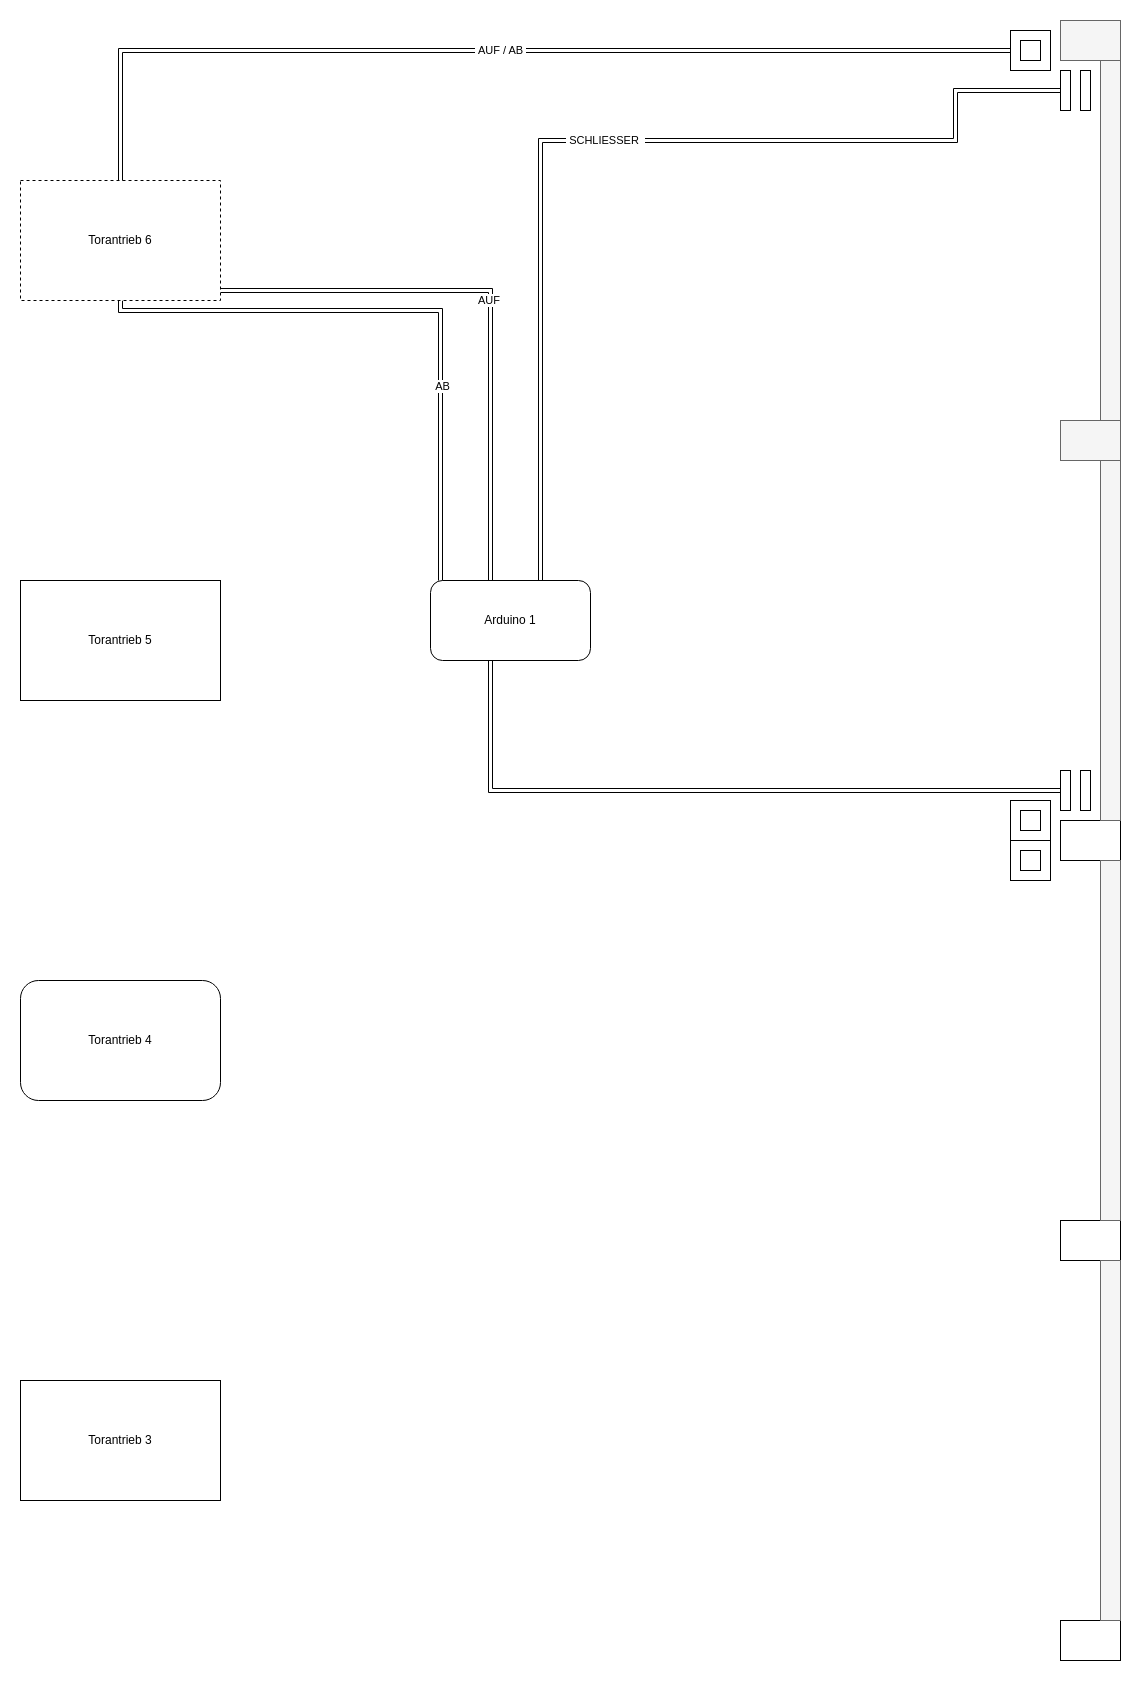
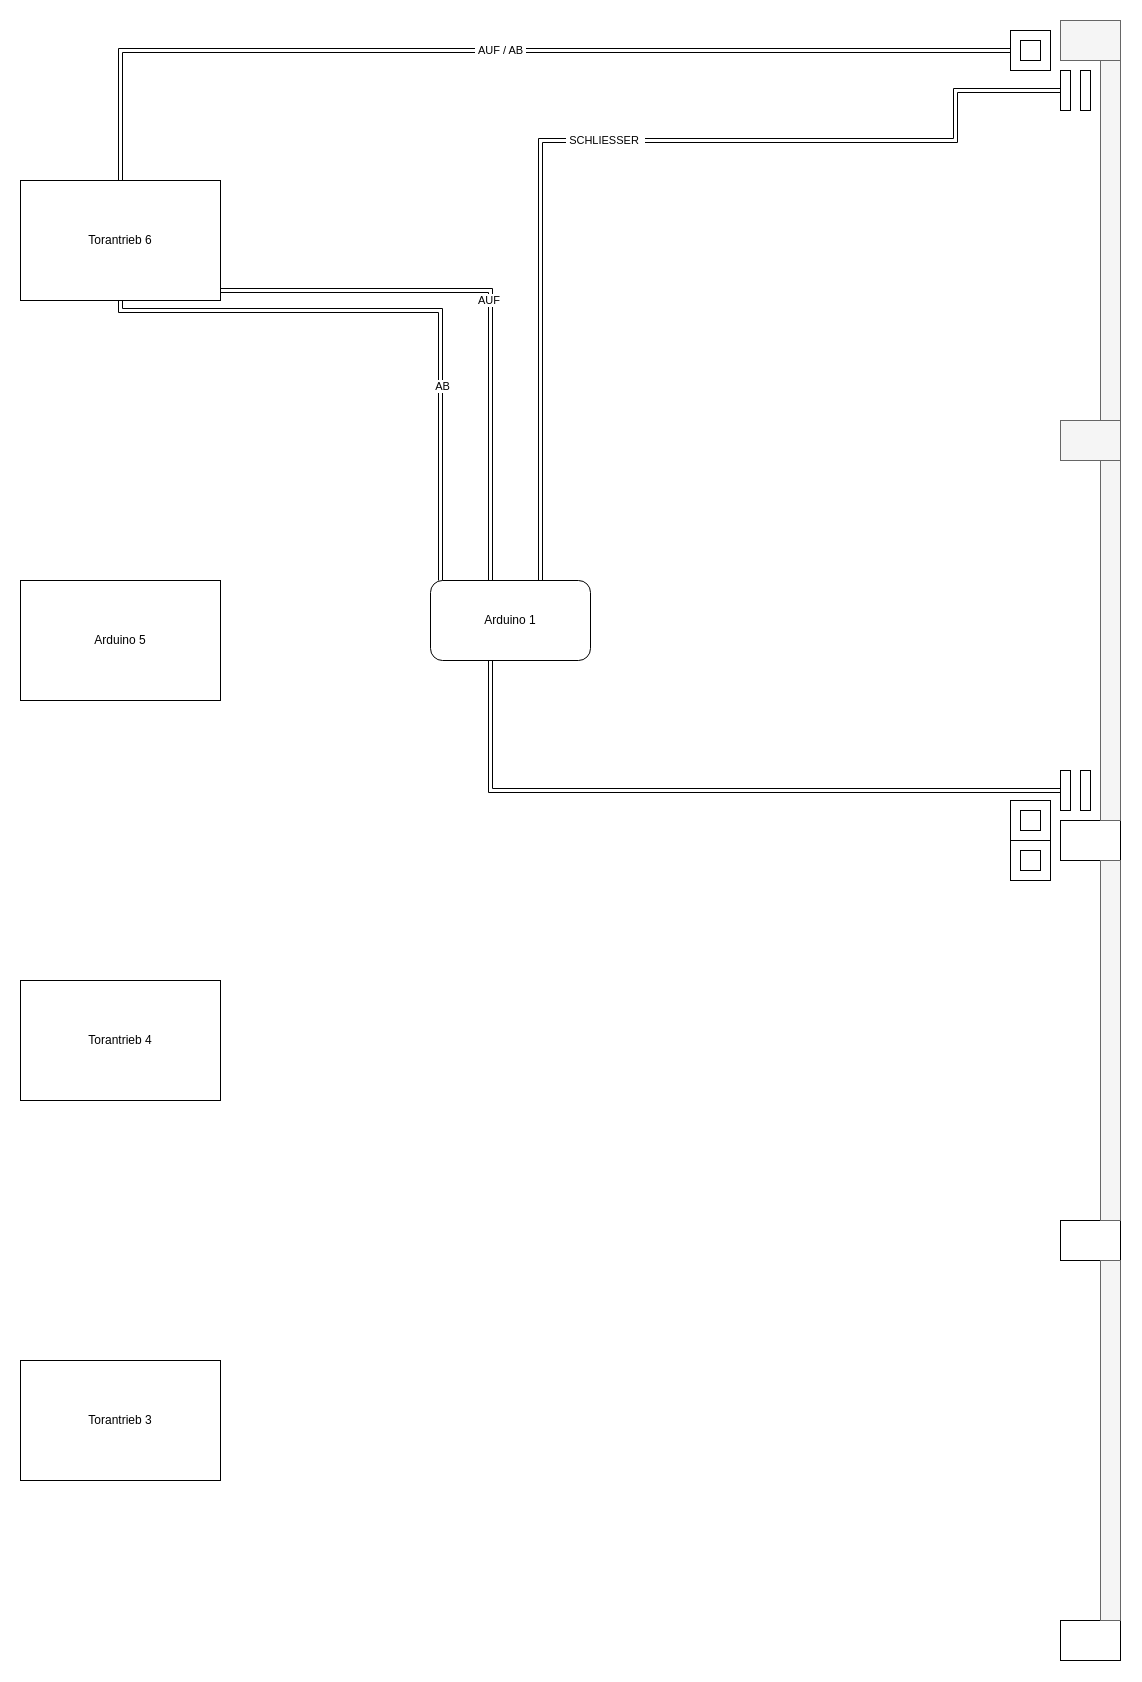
node "Torantrieb 6": style dashed -> solid
node "Torantrieb 5": label "Torantrieb 5" -> "Arduino 5"
node "Torantrieb 4": shape rounded rectangle -> rectangle
node "Torantrieb 3": moved (121, 1441) -> (121, 1421)
